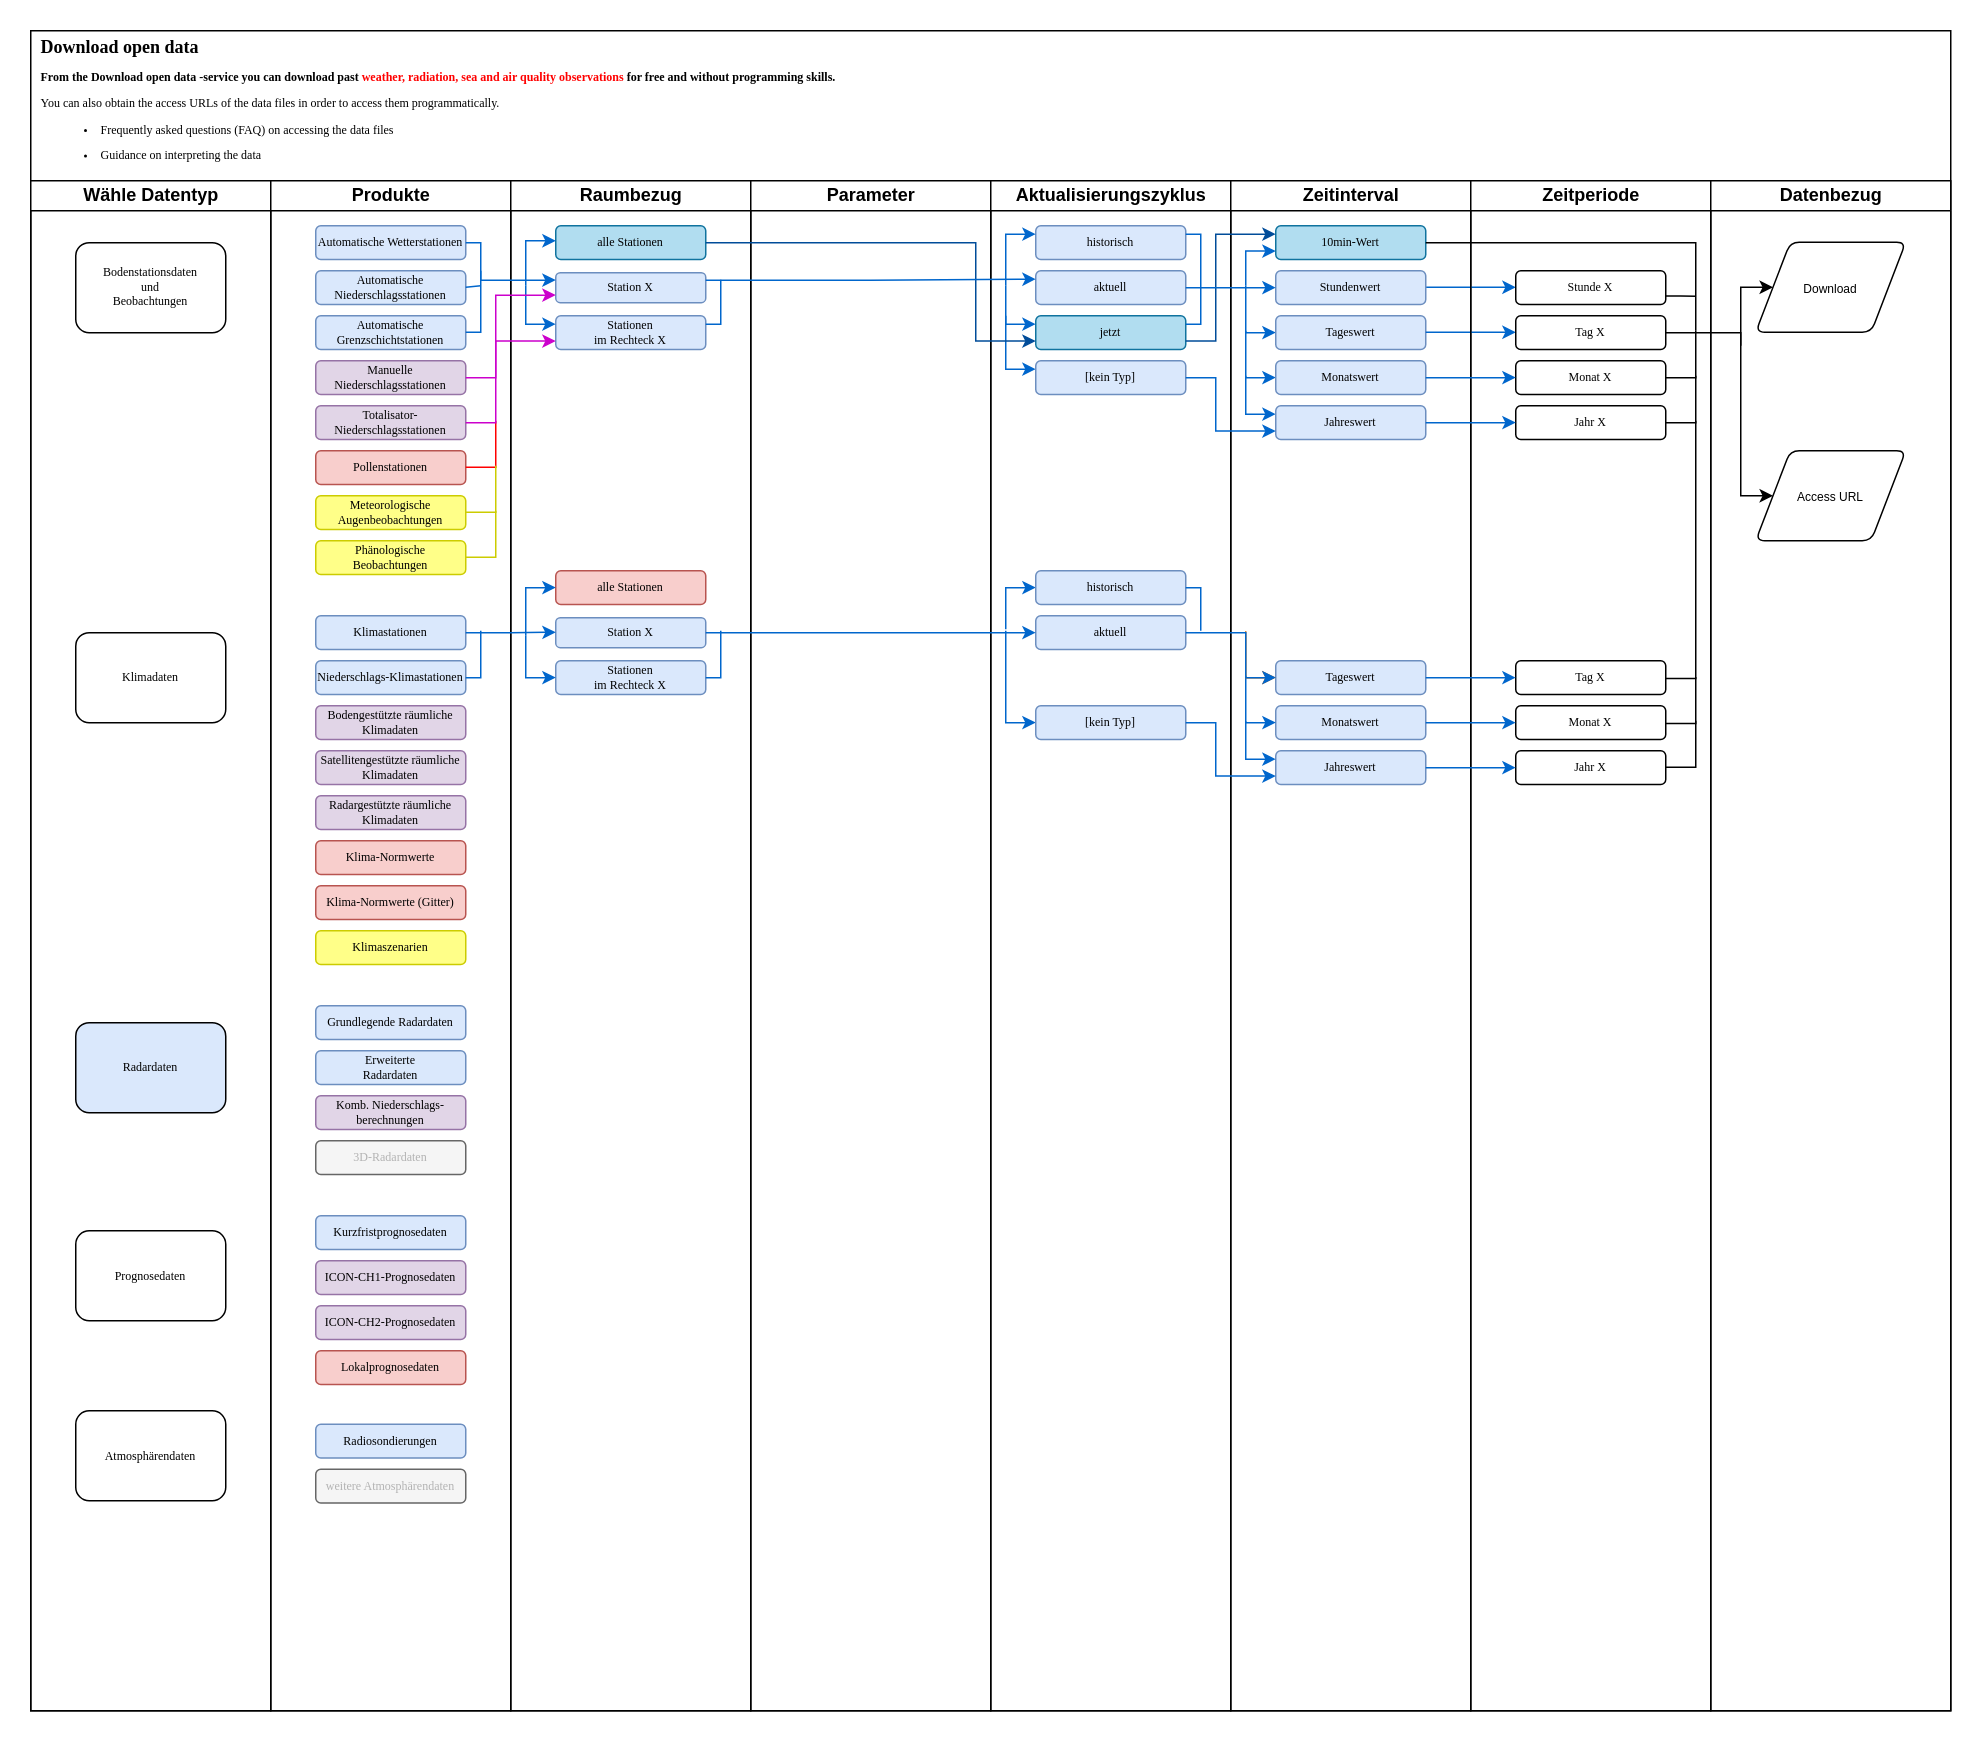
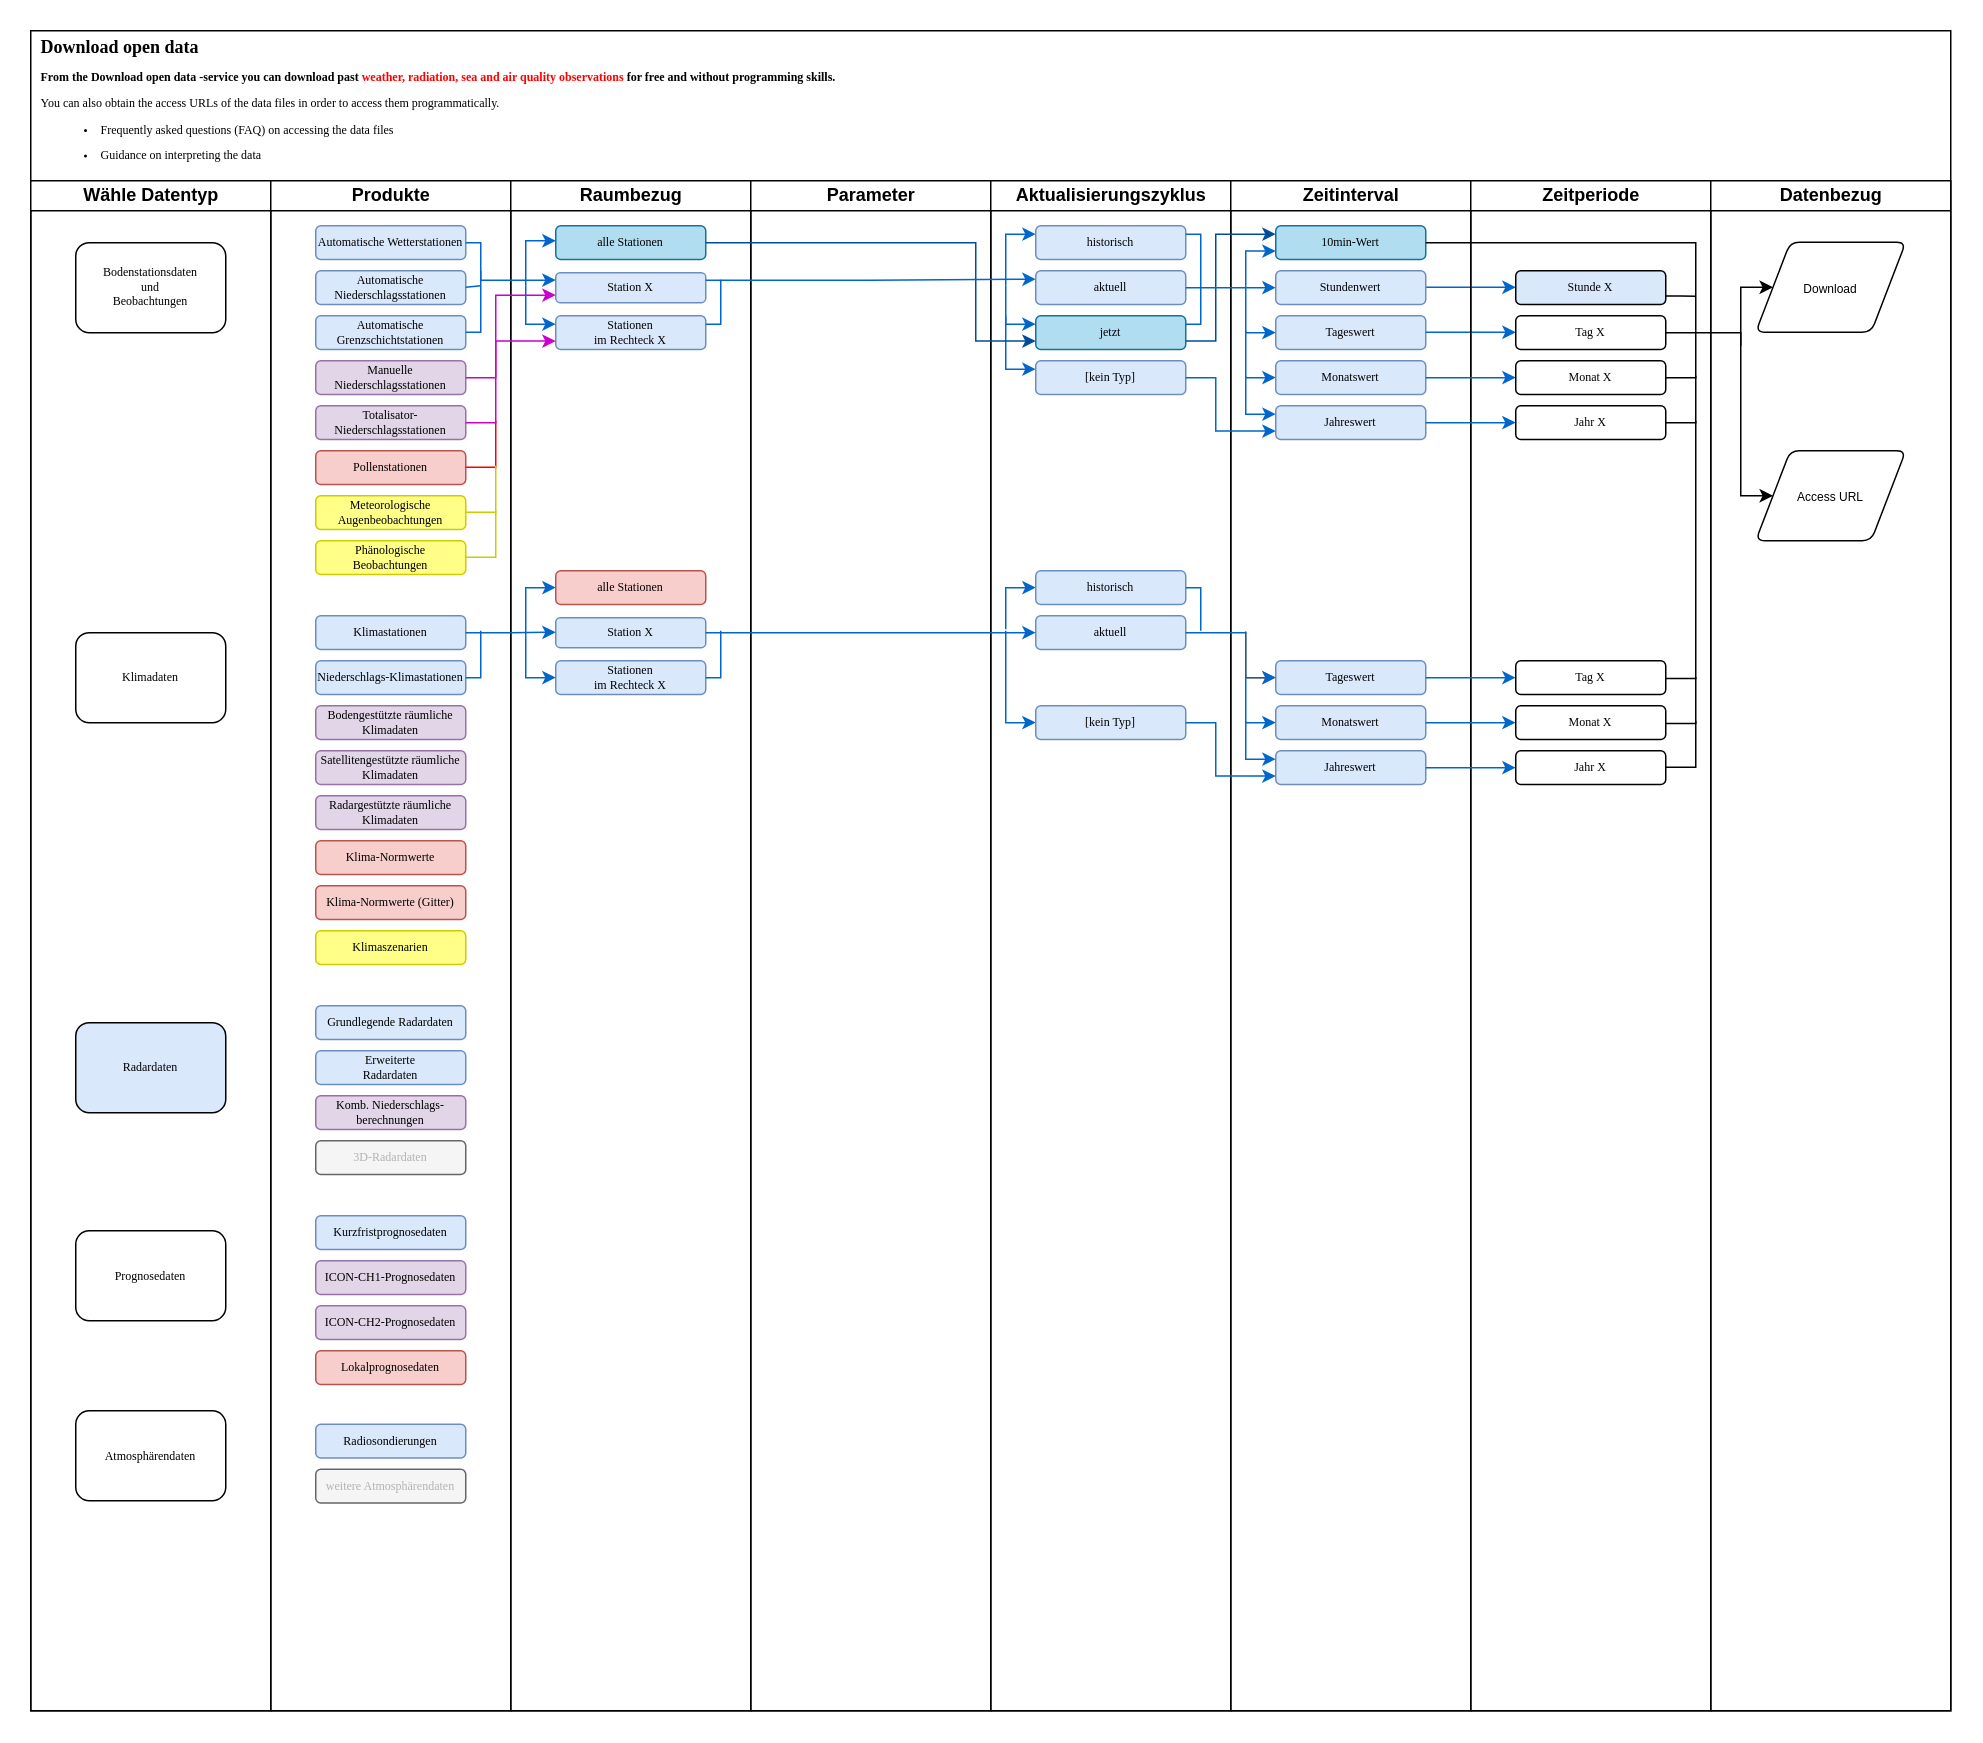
node "Stunde X": fillcolor #ffffff -> #dae8fc
